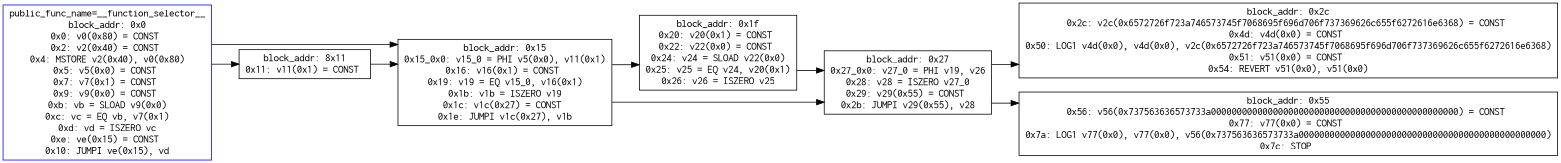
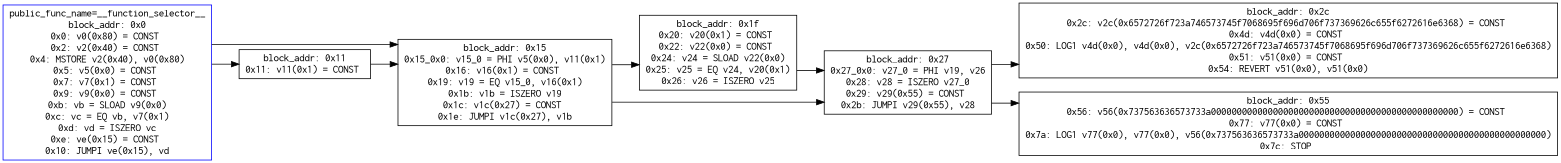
node "block_addr: 8x11 0x11: v11(0x1) = CONST": label "block_addr: 8x11 0x11: v11(0x1) = CONST" -> "block_addr: 0x11 0x11: v11(0x1) = CONST"
